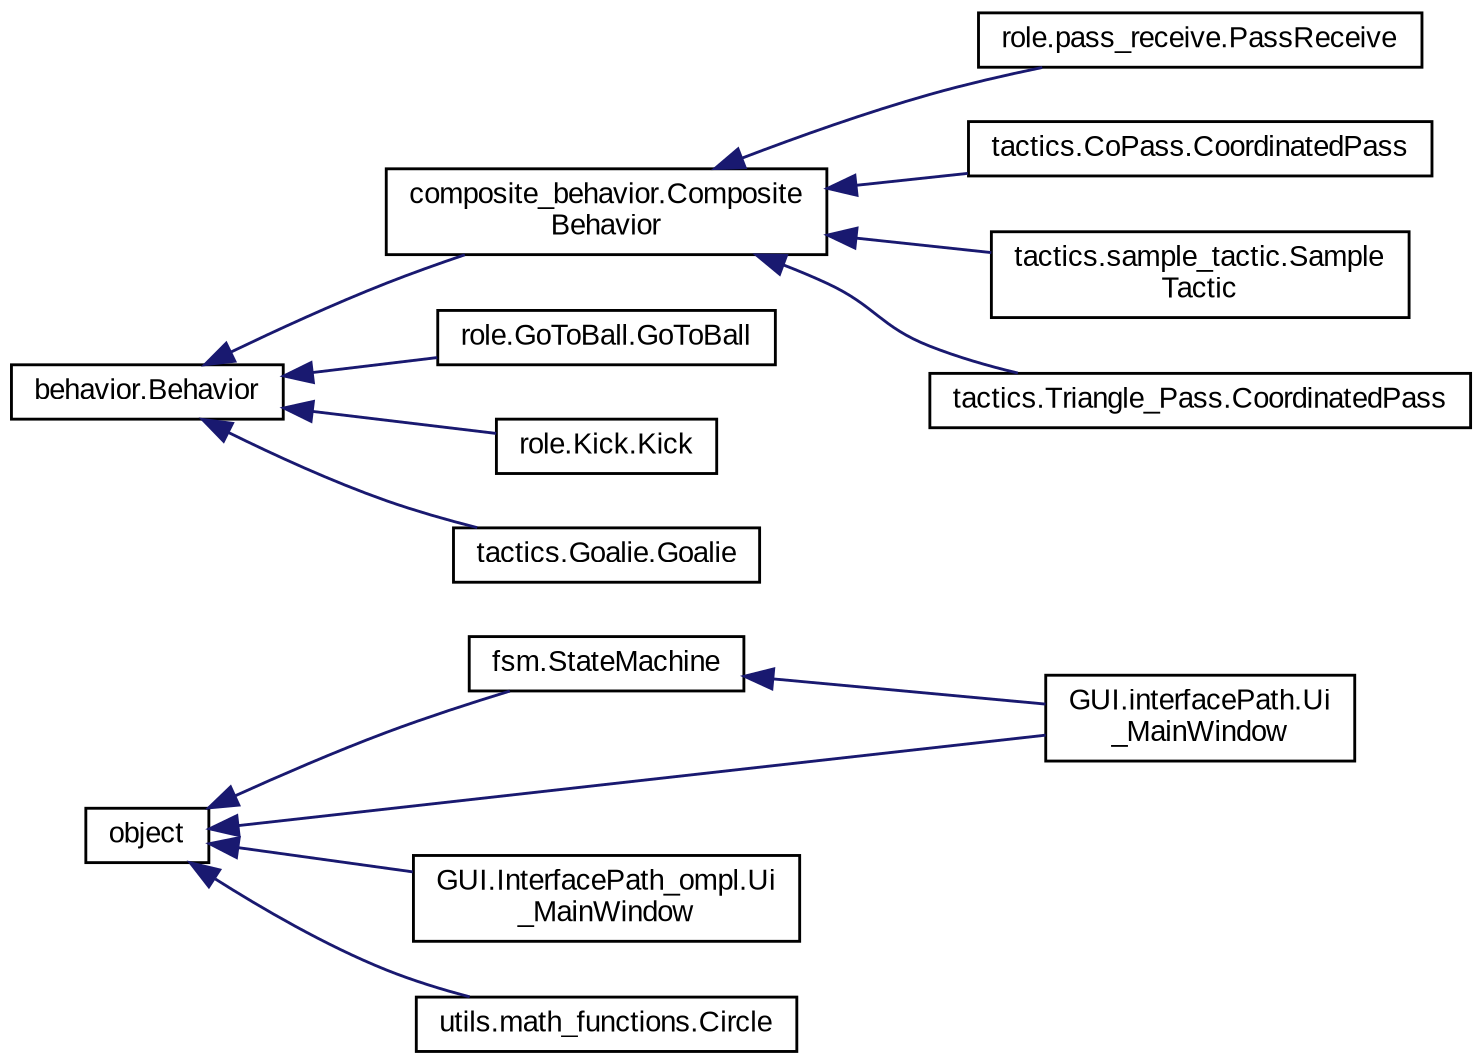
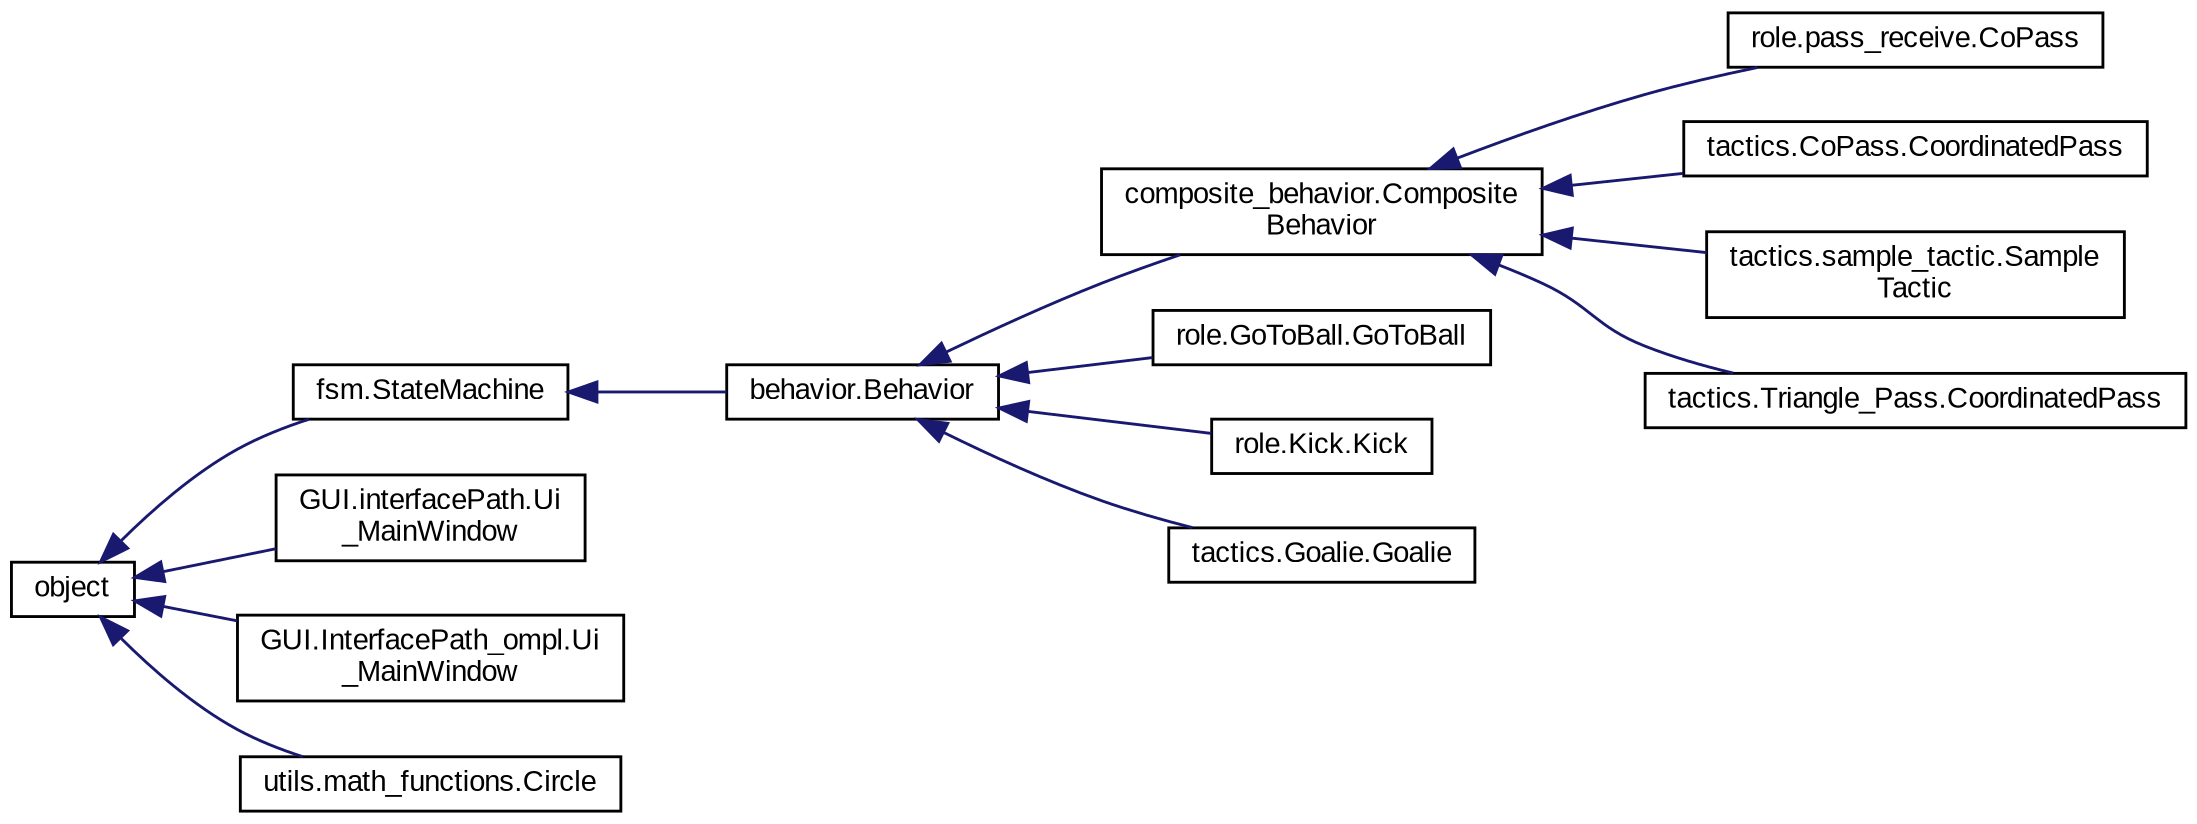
node "role.pass_receive.PassReceive": label "role.pass_receive.PassReceive" -> "role.pass_receive.CoPass"
edge "GUI.interfacePath.Ui _MainWindow" -> "fsm.StateMachine": now "behavior.Behavior" -> "fsm.StateMachine"
